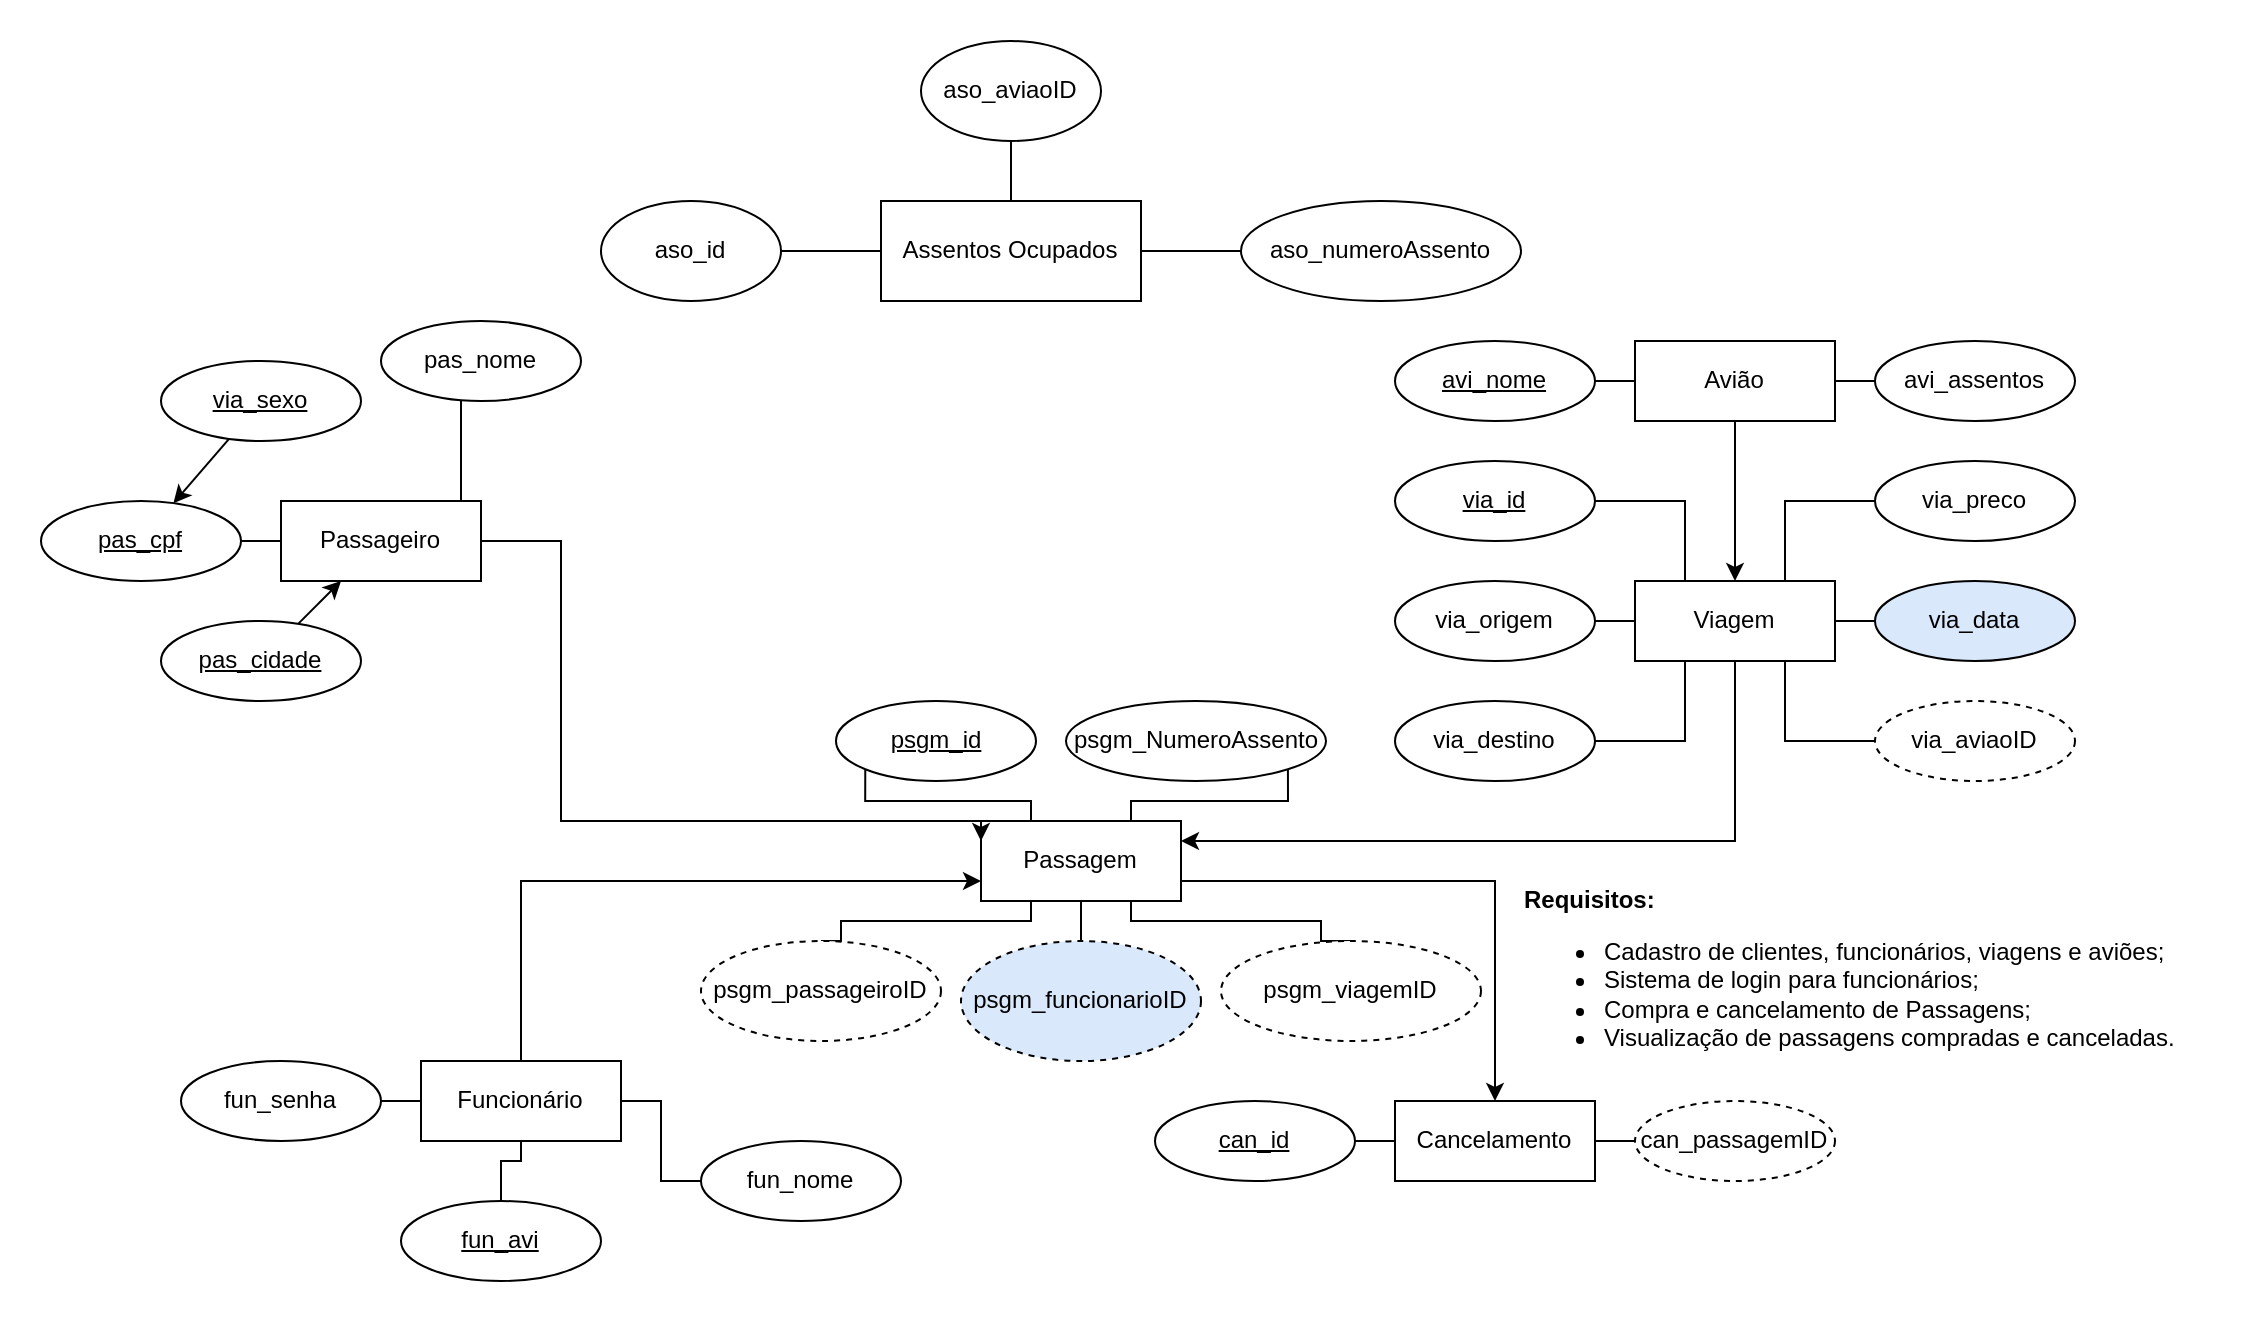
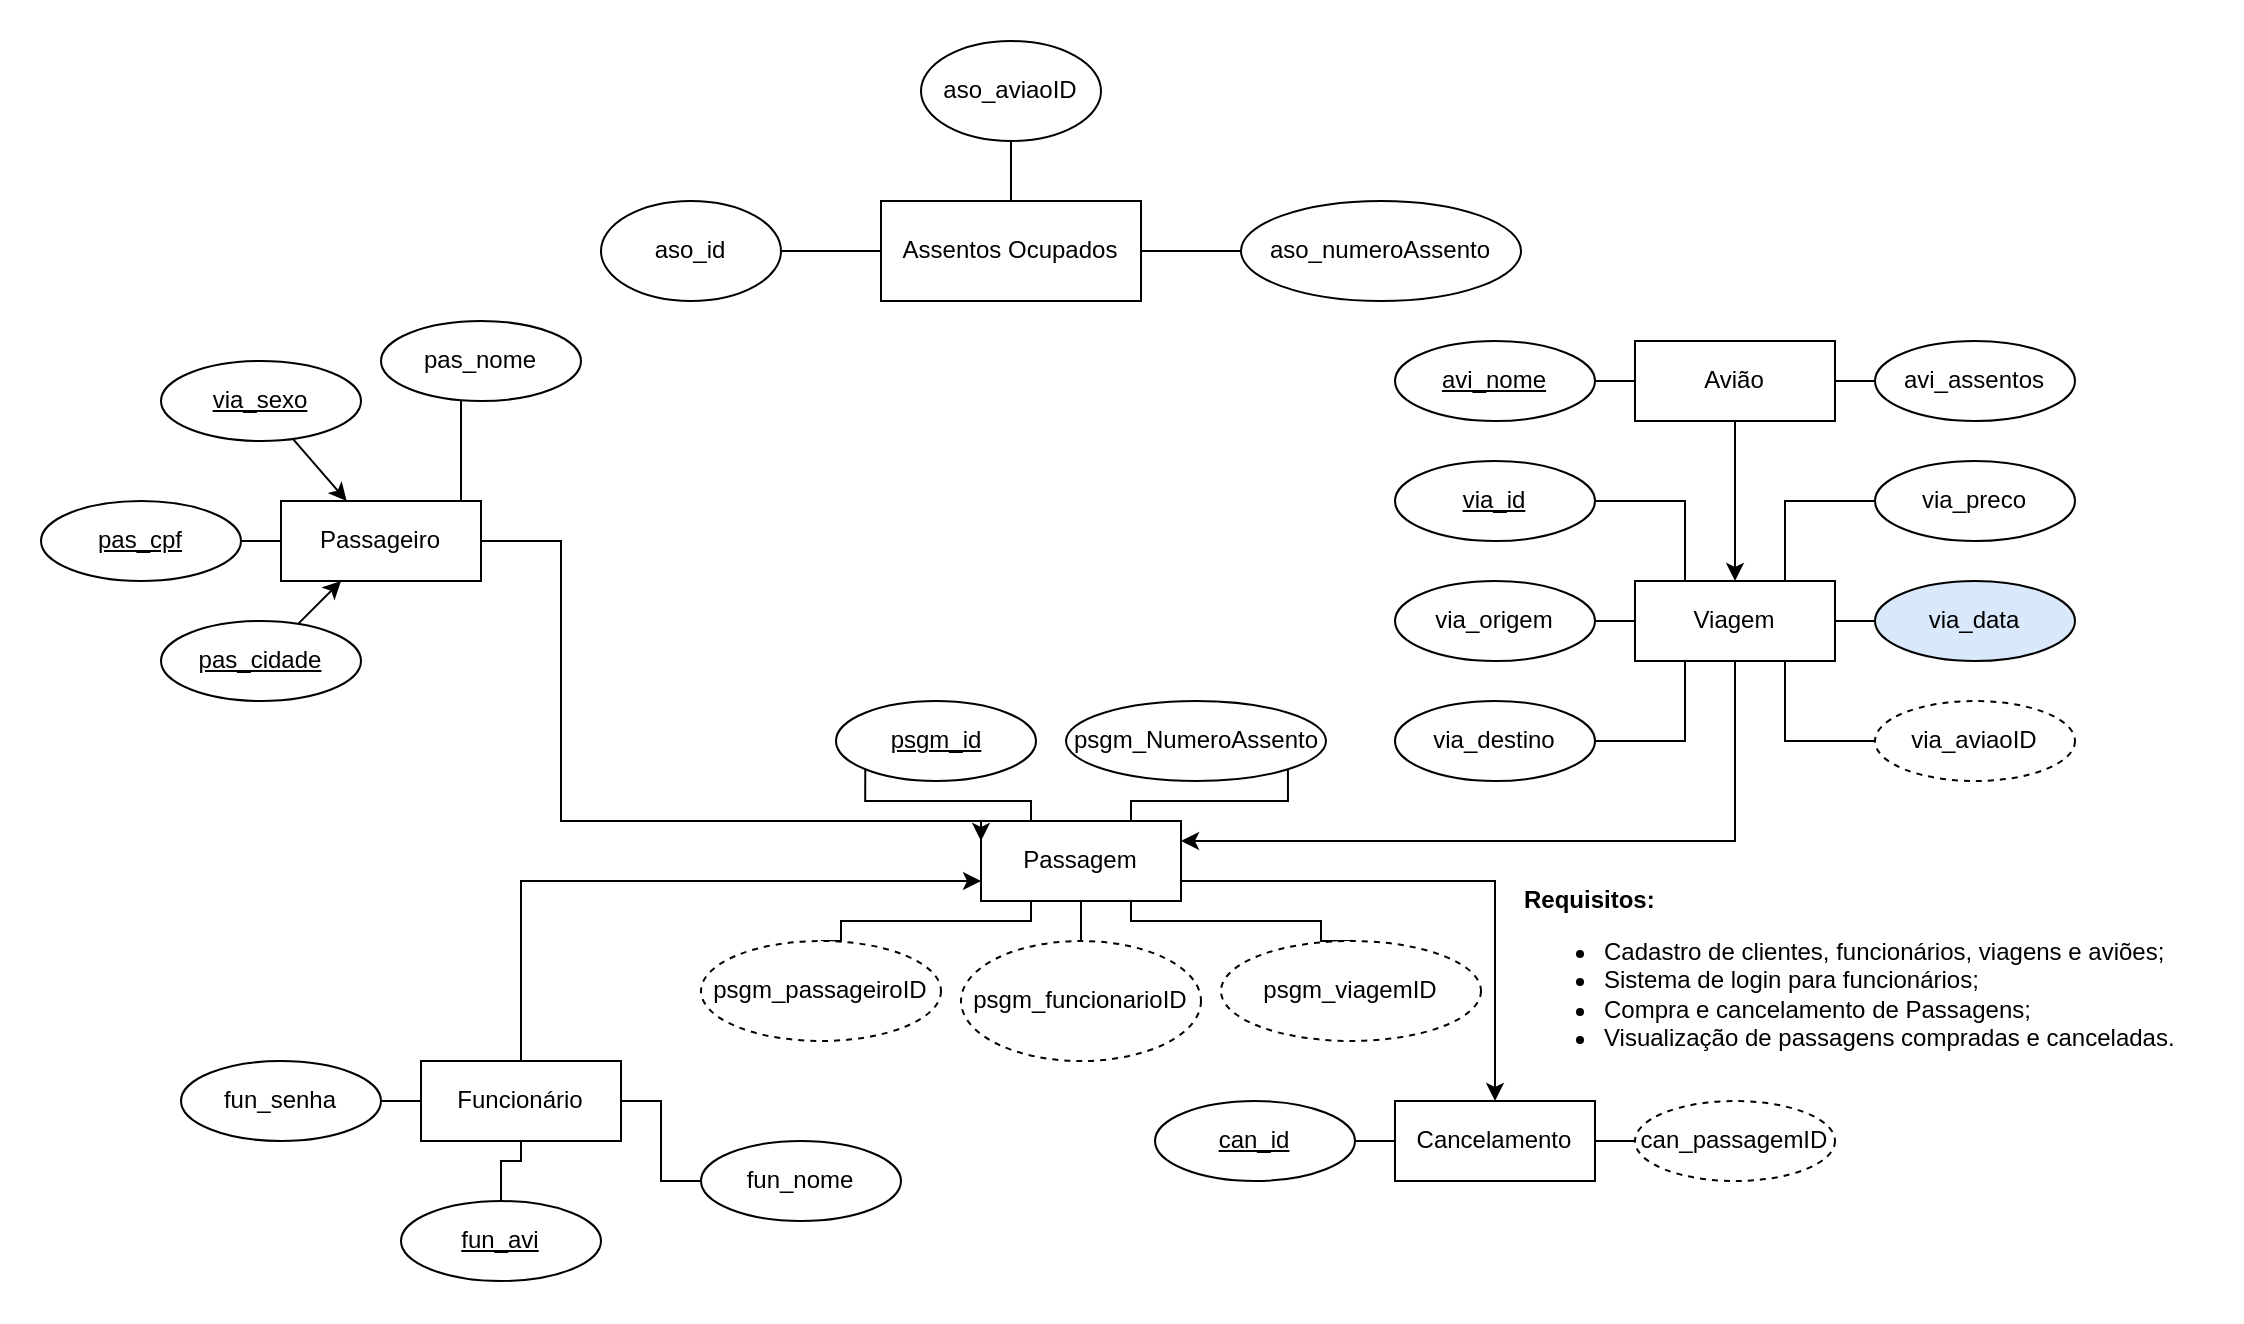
edge "via_sexo" -> "pas_cpf": now "via_sexo" -> "Passageiro"
node "psgm_funcionarioID": fillcolor #dae8fc -> #ffffff
